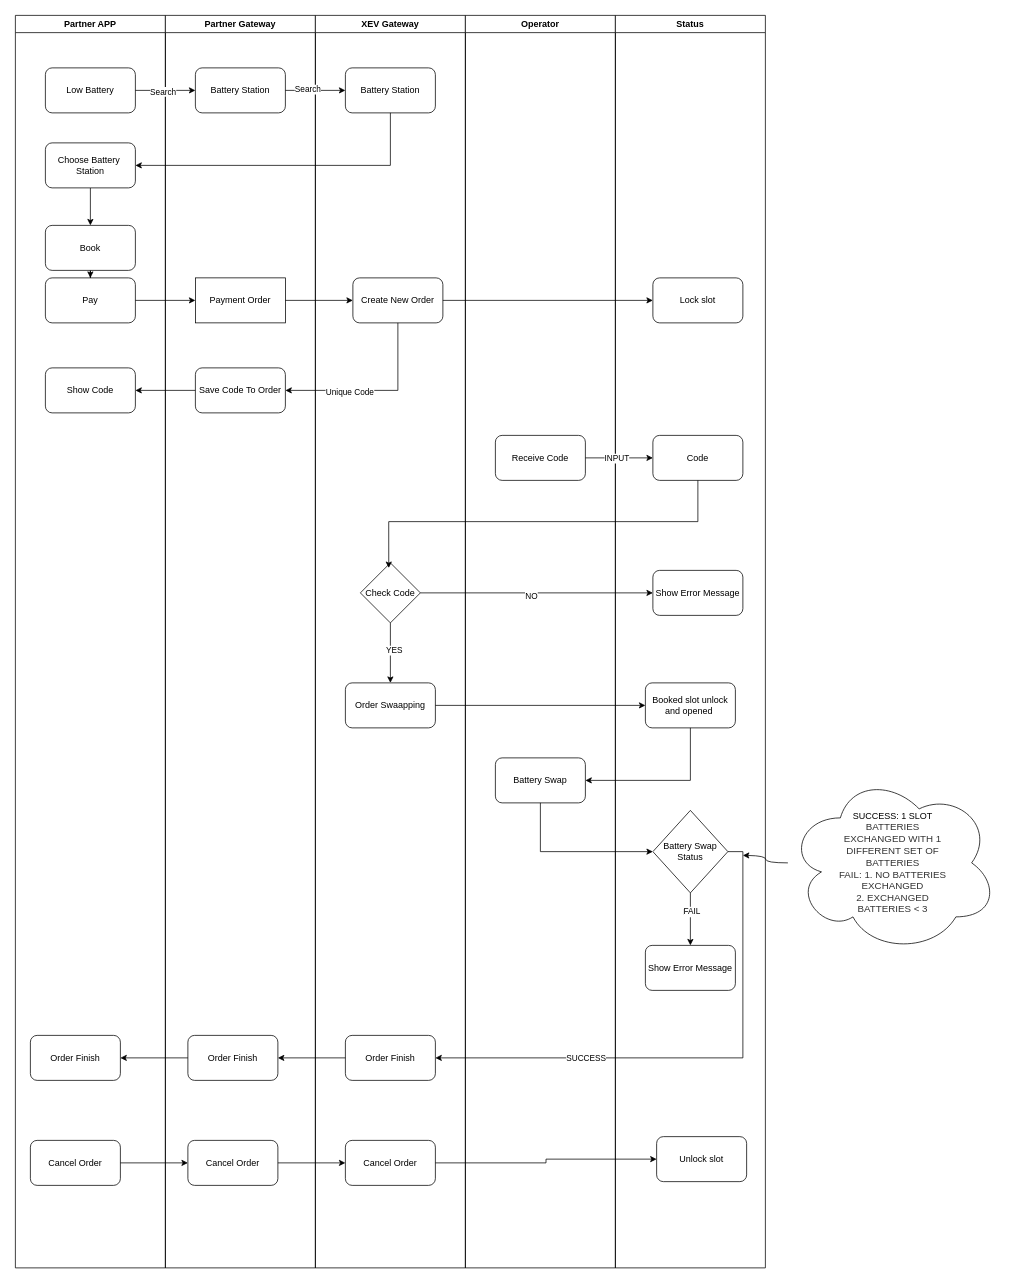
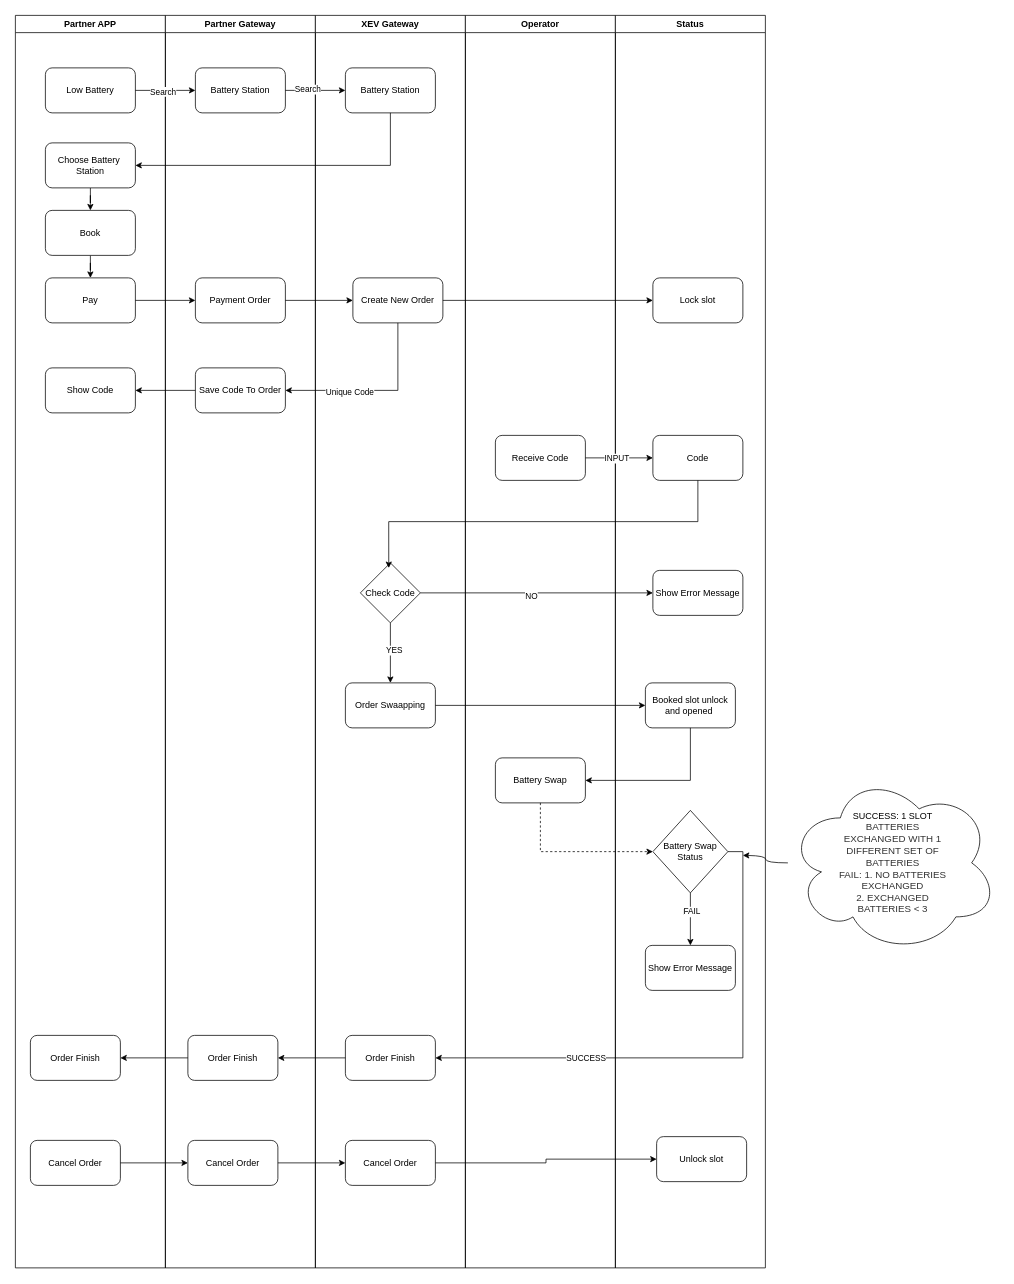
node "Book": moved (90, 248) -> (90, 233)
node "Payment Order": shape rectangle -> rounded rectangle
edge "Battery Swap" -> "Battery Swap Status": style solid -> dashed
